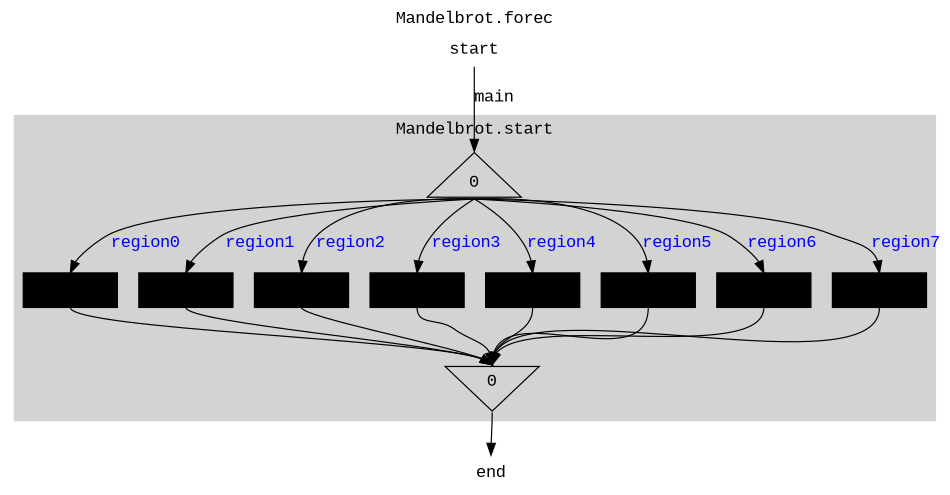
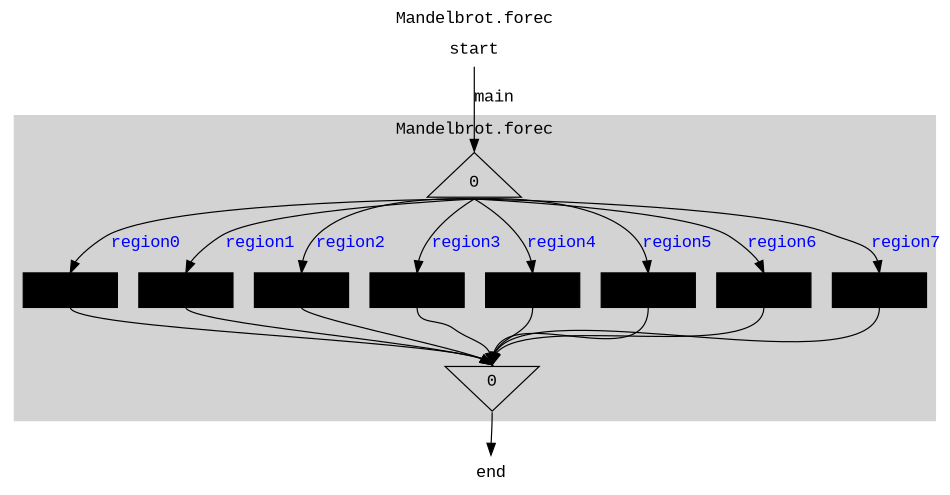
cluster "Mandelbrot.start": label "Mandelbrot.start" -> "Mandelbrot.forec"
